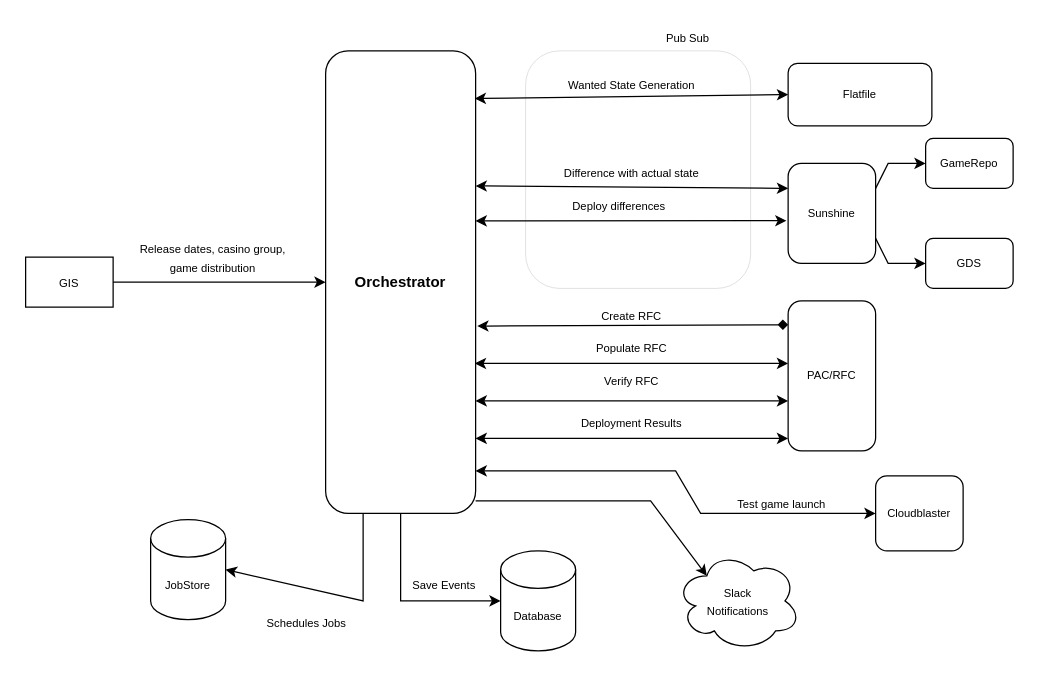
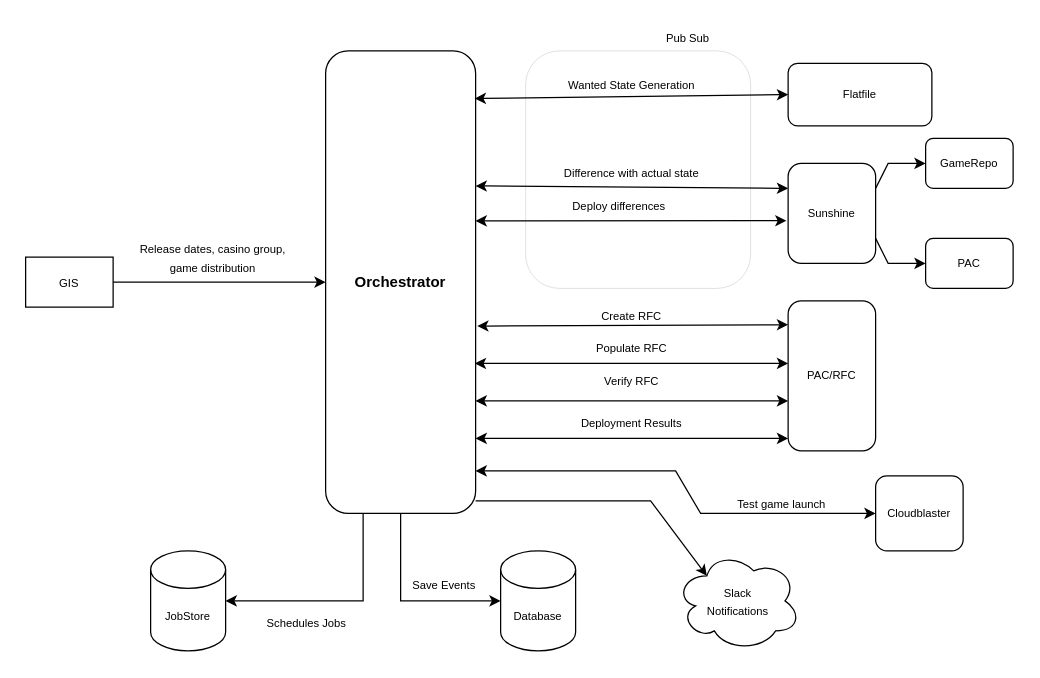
node "GDS": label "GDS" -> "PAC"
edge "Orchestrator" -- "PAC/RFC": arrowhead diamond -> classic
node "JobStore": moved (188, 569) -> (188, 601)
